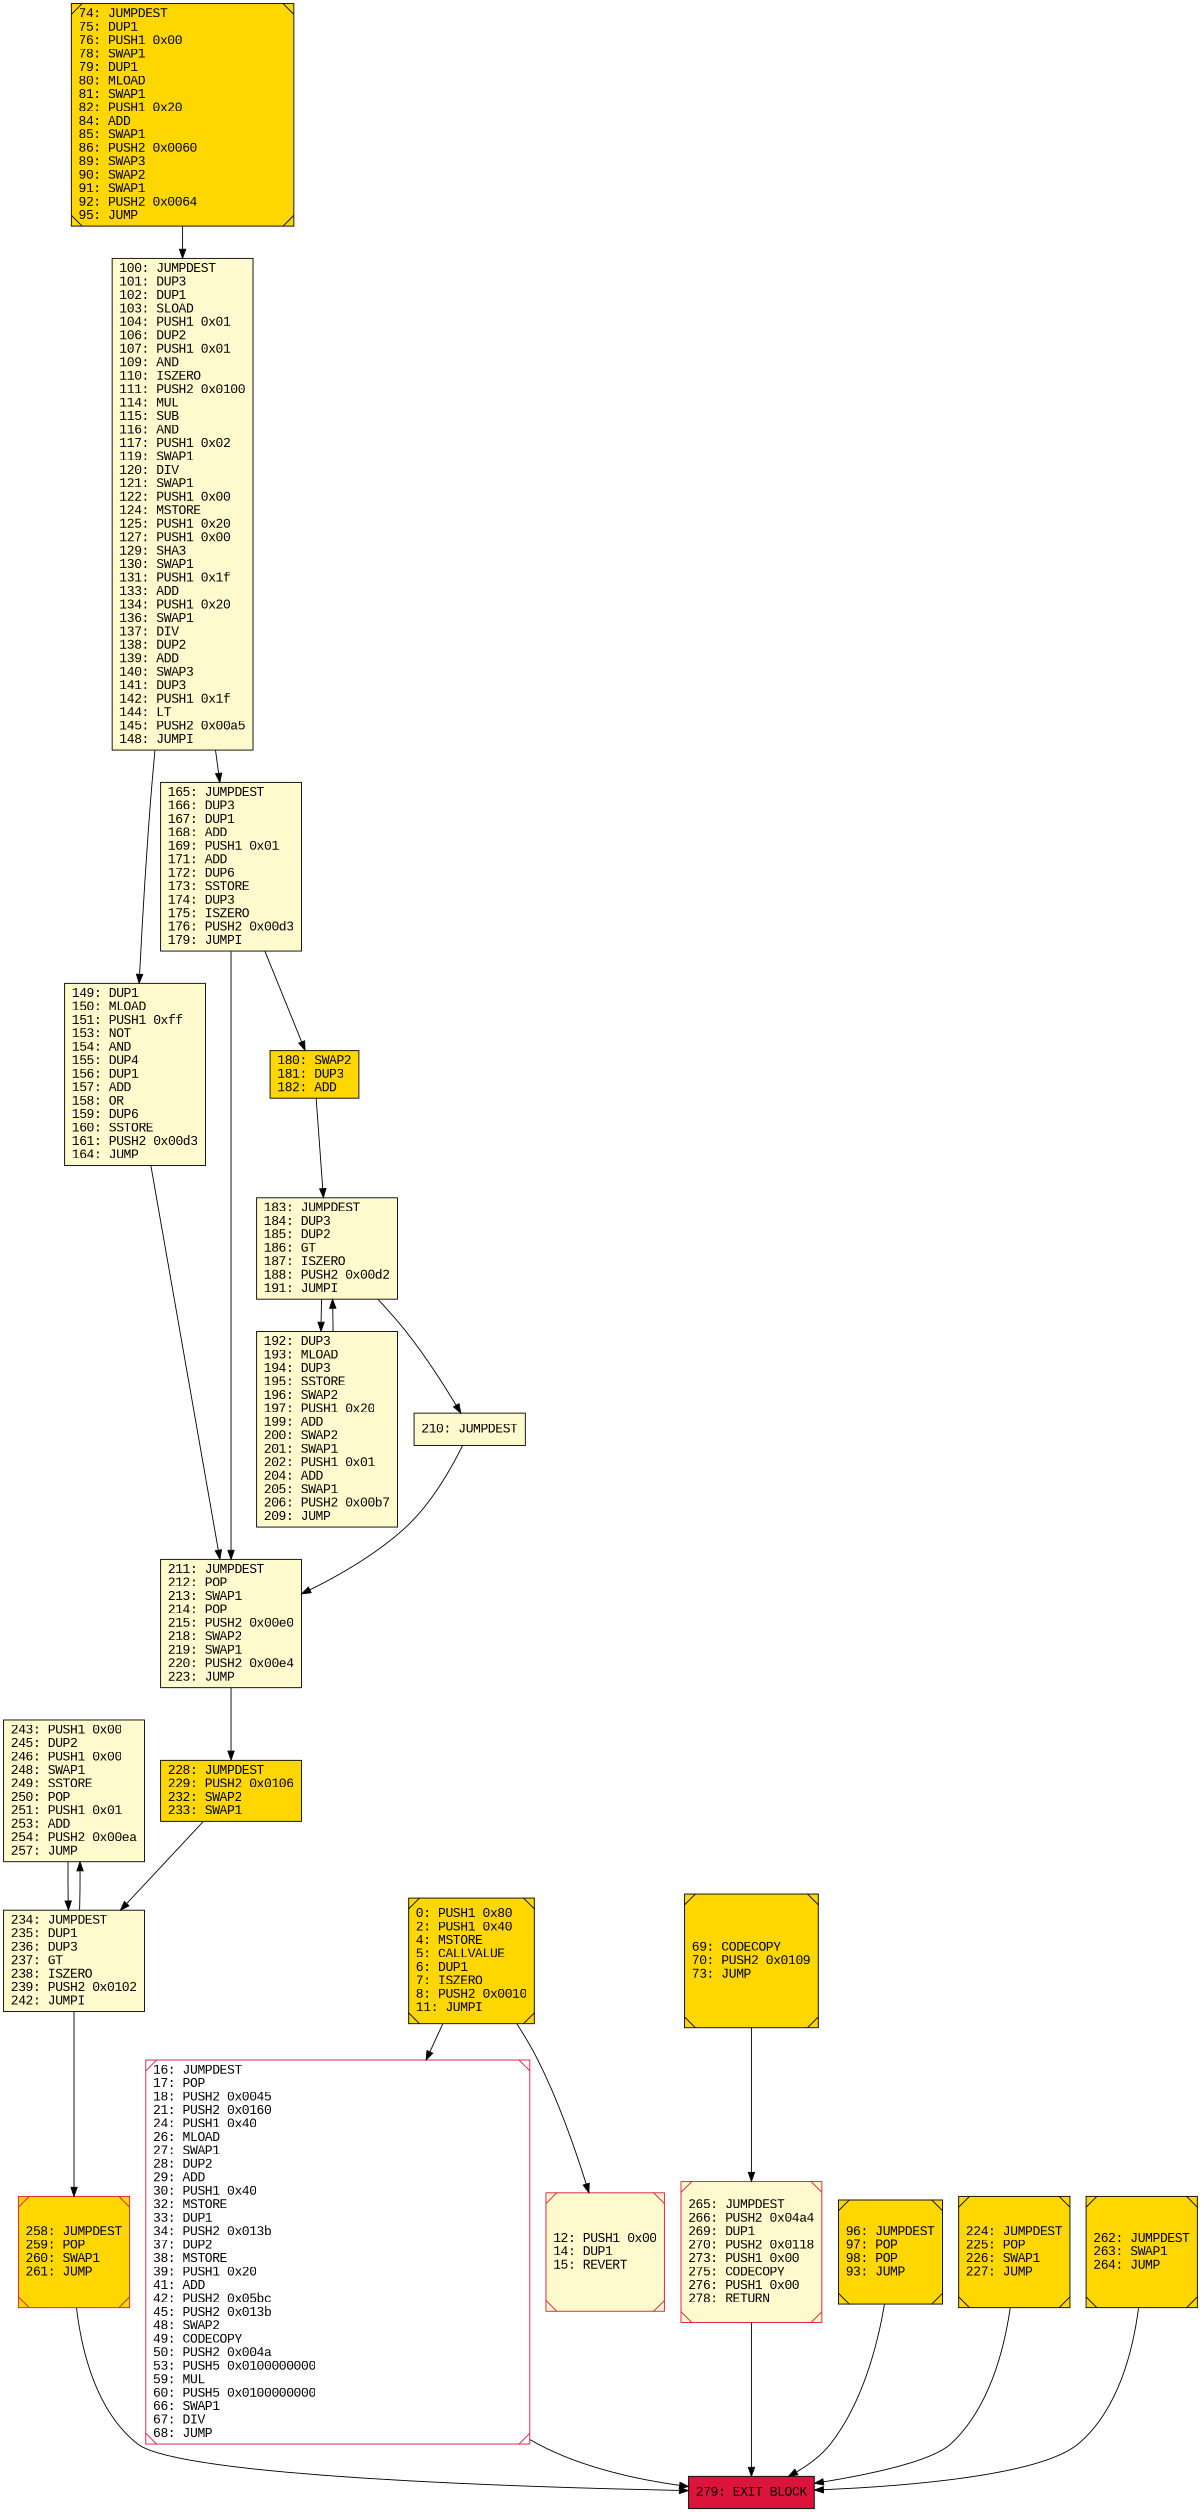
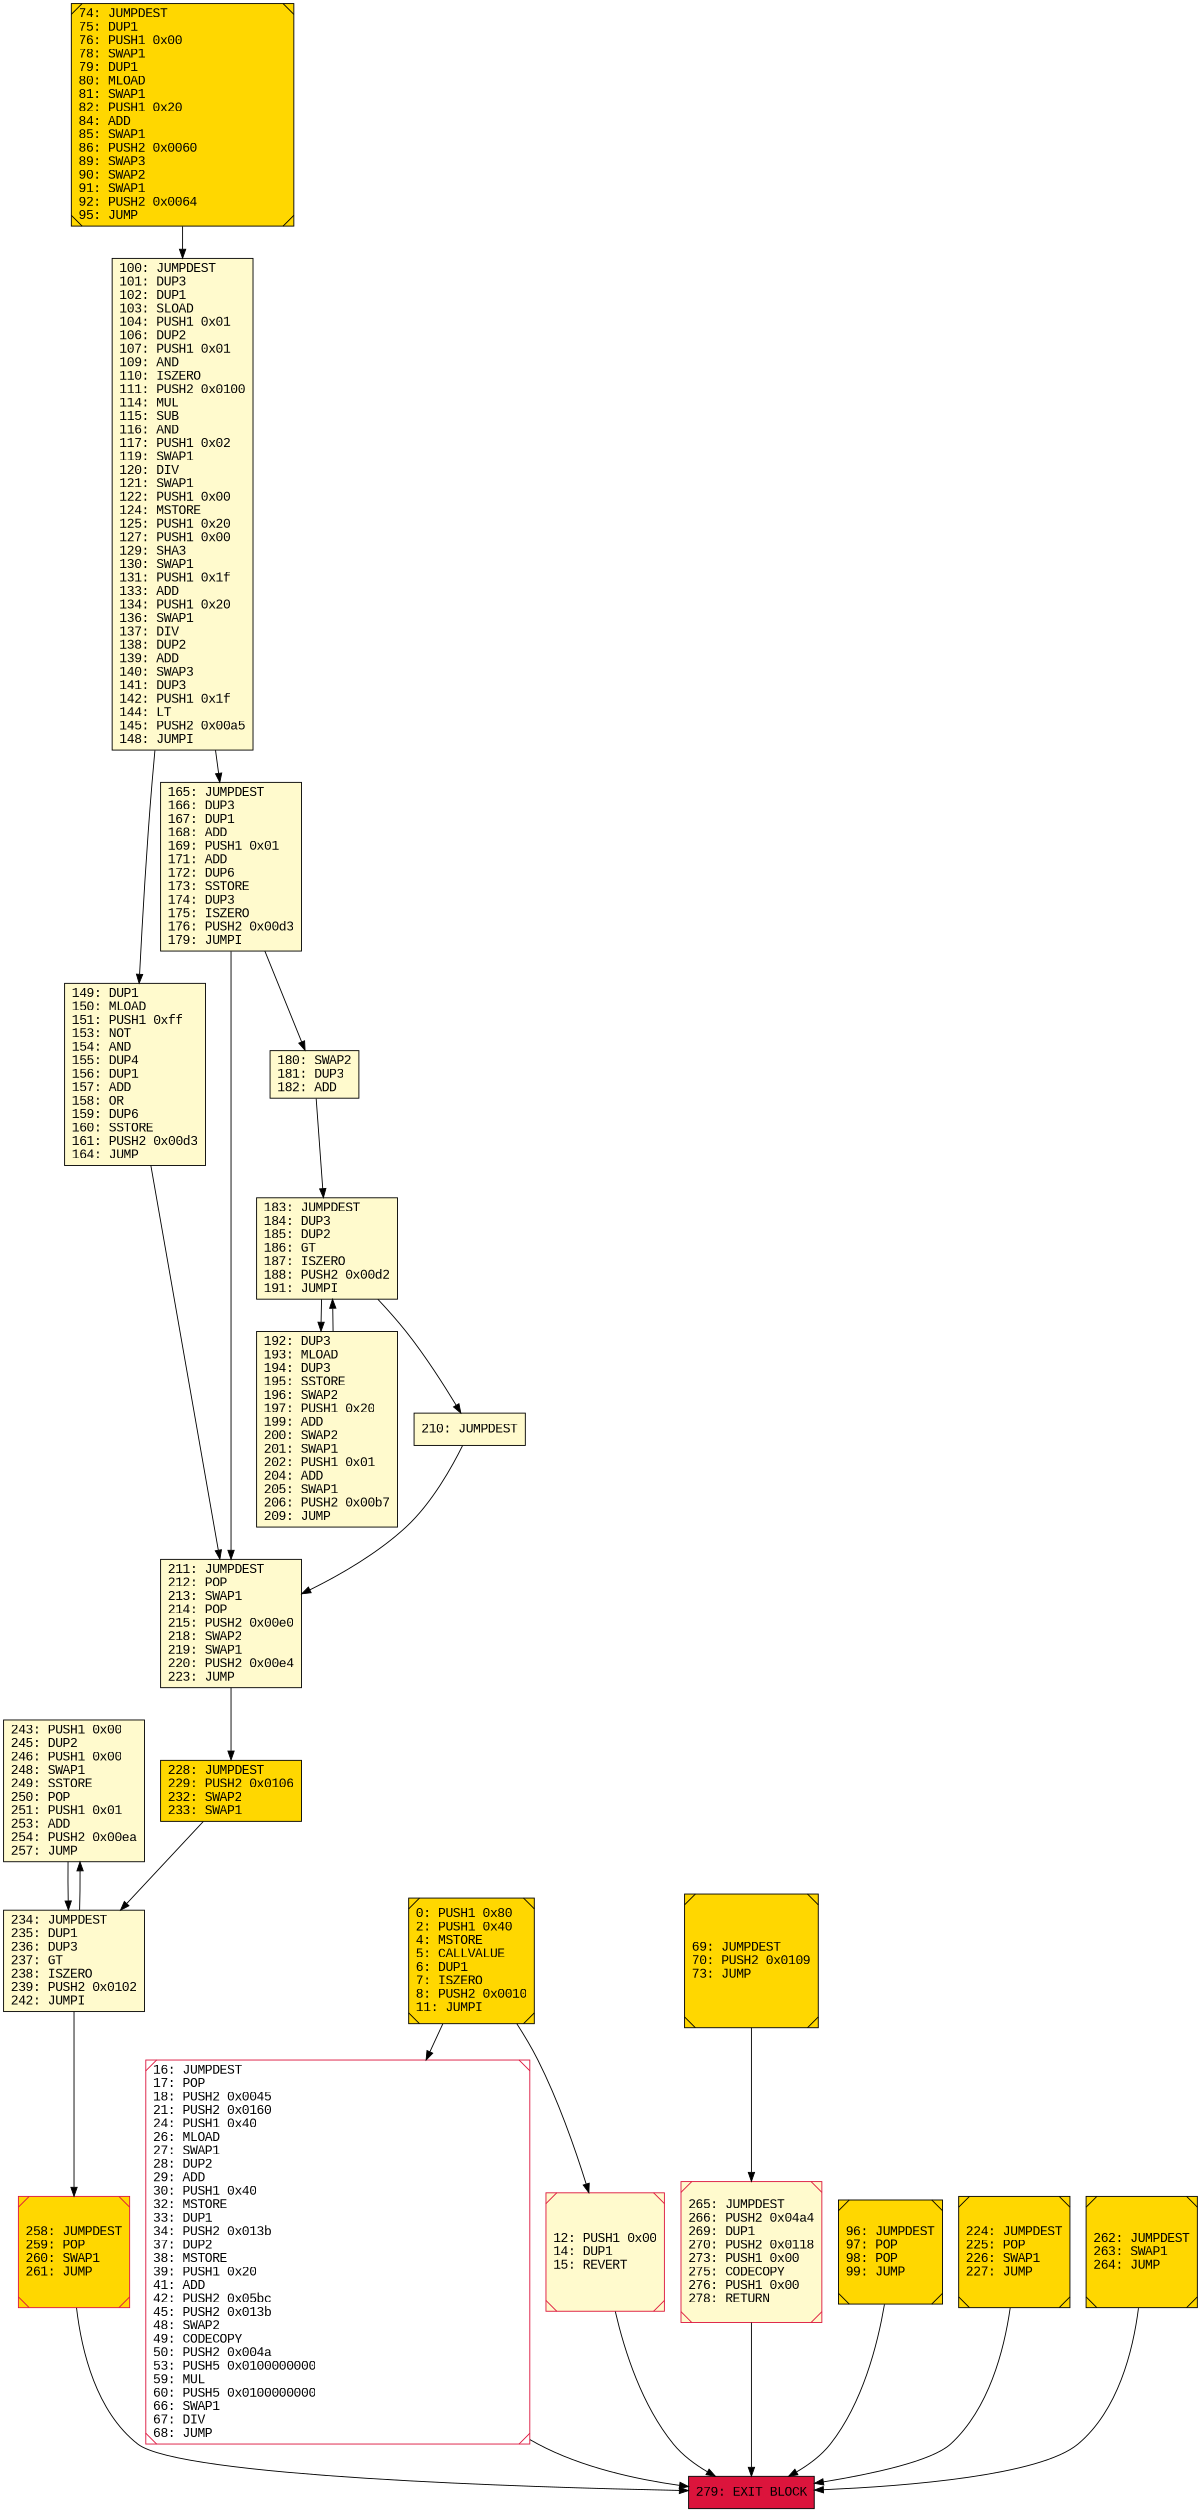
node "180: SWAP2 181: DUP3 182: ADD": fillcolor gold -> lemonchiffon
node "69: CODECOPY 70: PUSH2 0x0109 73: JUMP": label "69: CODECOPY 70: PUSH2 0x0109 73: JUMP" -> "69: JUMPDEST 70: PUSH2 0x0109 73: JUMP"
node "96: JUMPDEST 97: POP 98: POP 93: JUMP": label "96: JUMPDEST 97: POP 98: POP 93: JUMP" -> "96: JUMPDEST 97: POP 98: POP 99: JUMP"
edge "12: PUSH1 0x00 14: DUP1 15: REVERT" -> "279: EXIT BLOCK": added
